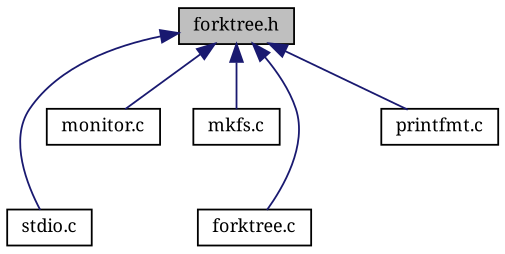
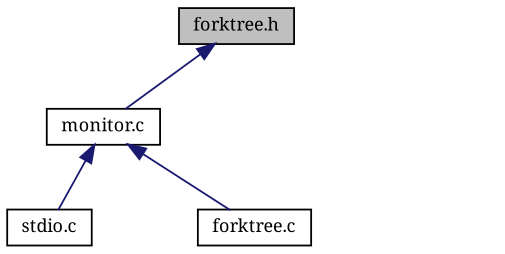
edge "stdio.c" -> "forktree.h": now "stdio.c" -> "monitor.c"
node "mkfs.c": removed
node "printfmt.c": removed
edge "forktree.c" -> "forktree.h": now "forktree.c" -> "monitor.c"
